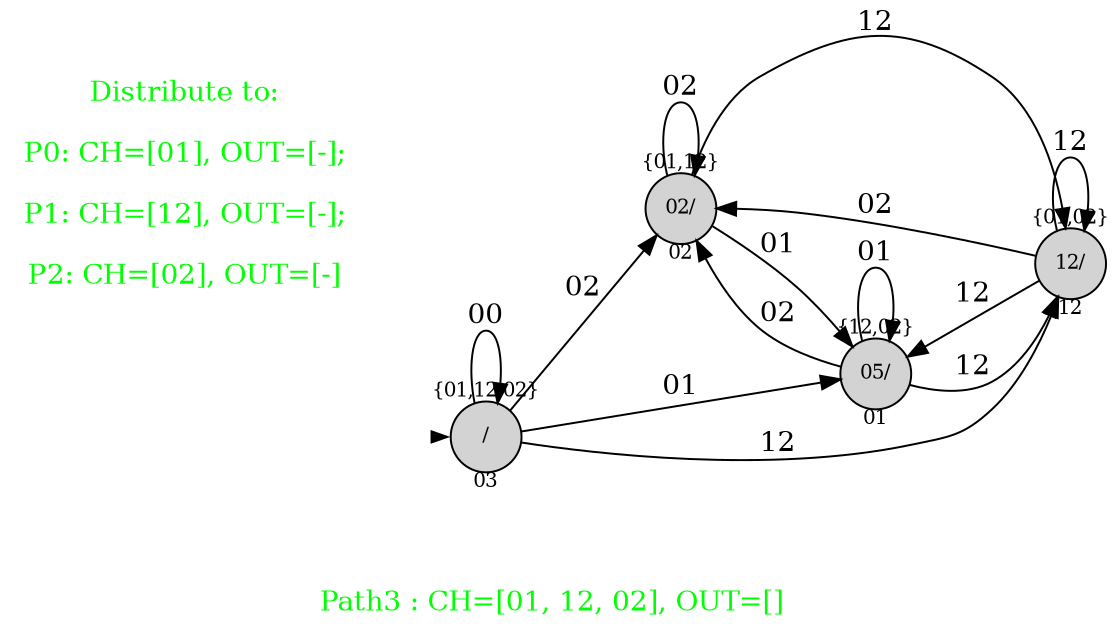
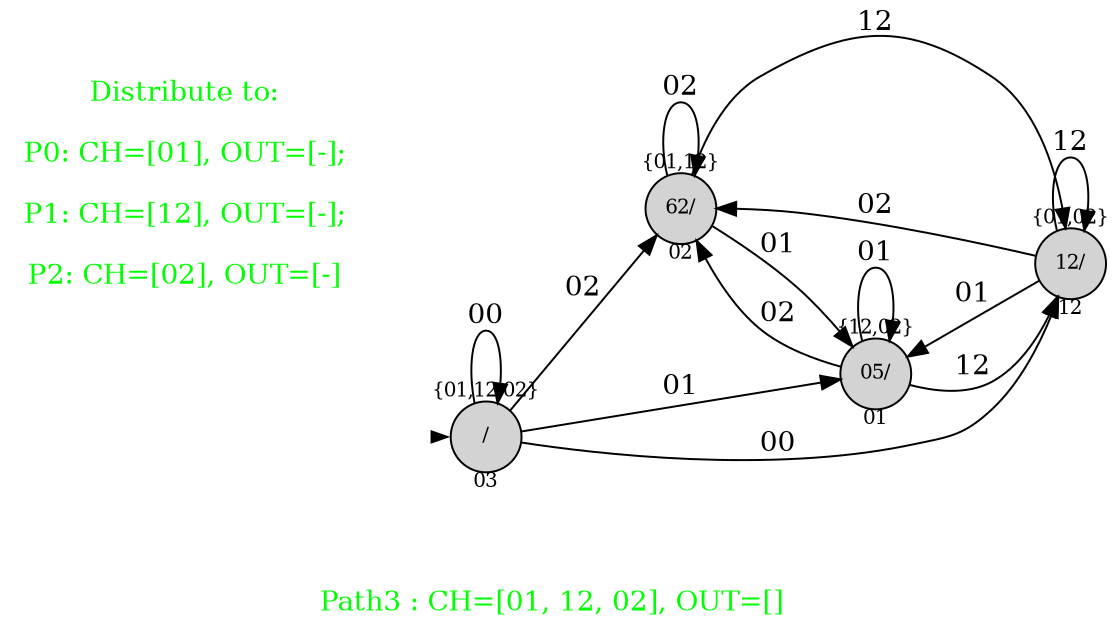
node "{01,12} 02/ 02": label "{01,12} 02/ 02" -> "{01,12} 62/ 02"
edge "{01,02} 12/ 12" -> "{12,02} 05/ 01": label "12" -> "01"
edge "{01,12,02} / 03" -> "{01,02} 12/ 12": label "12" -> "00"
